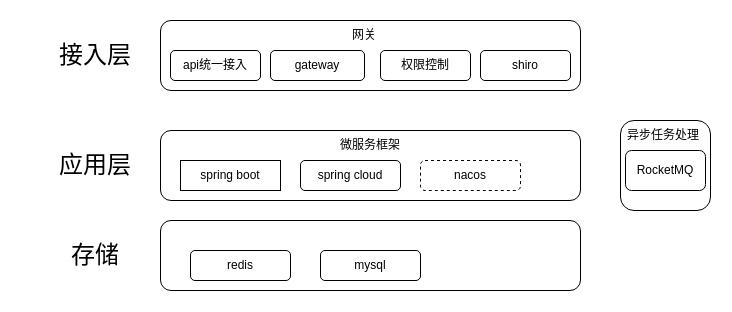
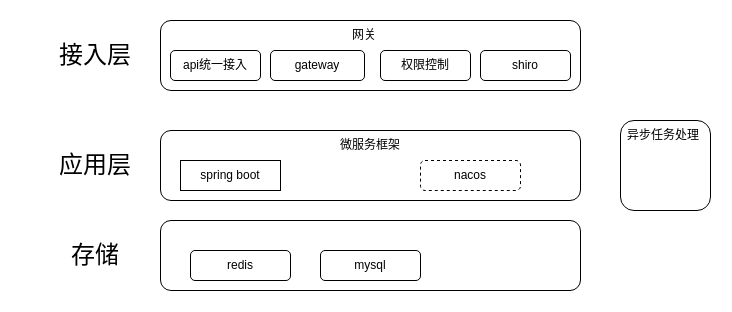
node "RocketMQ": removed
node "spring cloud": removed
